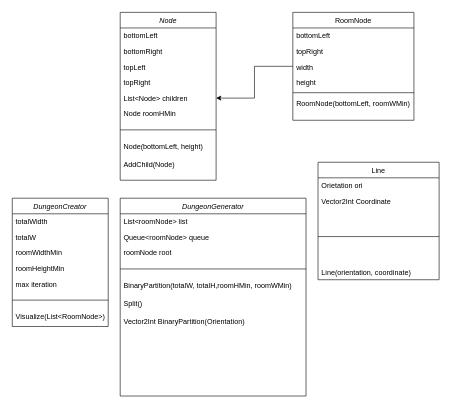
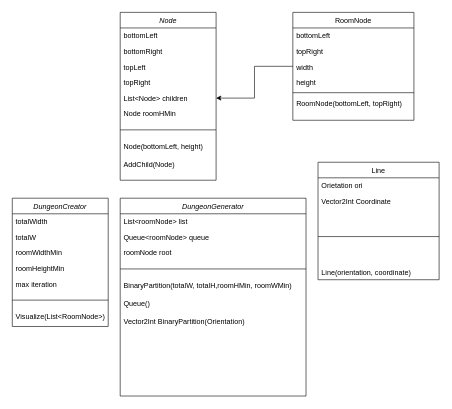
node "RoomNode(bottomLeft, roomWMin)": label "RoomNode(bottomLeft, roomWMin)" -> "RoomNode(bottomLeft, topRight)"
node "Split()": label "Split()" -> "Queue()"
